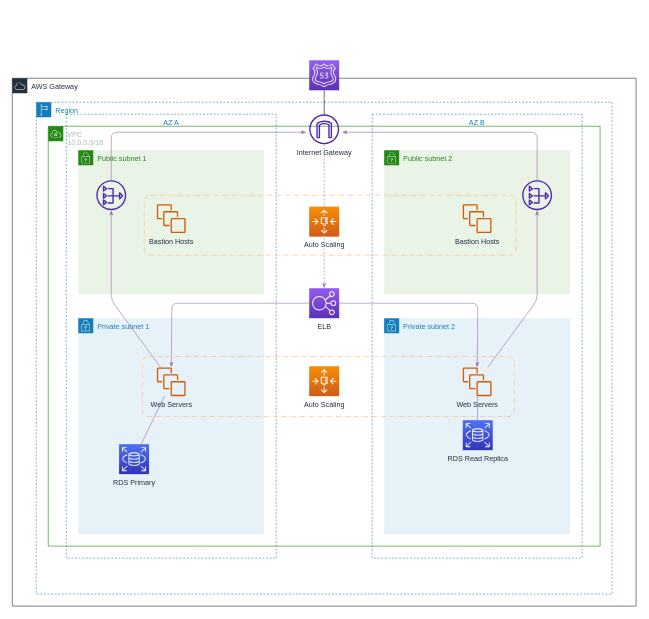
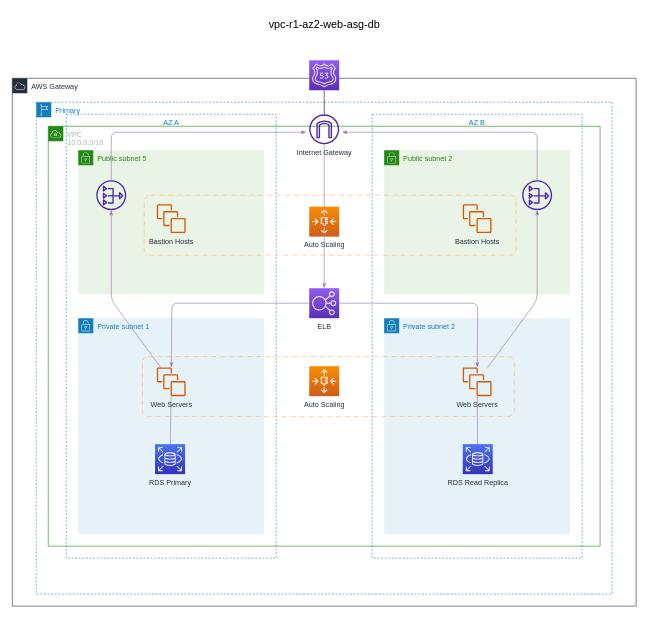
node "vpc-r1-az2-web-asg-db": added
node "Region": label "Region" -> "Primary"
node "Public subnet 1": label "Public subnet 1" -> "Public subnet 5"
edge "Internet Gateway" -> "ELB": style dashed -> solid
node "RDS Read Replica": moved (478, 435) -> (478, 459)
node "RDS Primary": moved (134, 459) -> (170, 459)
